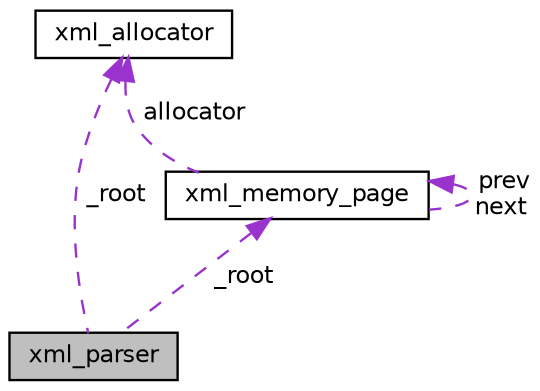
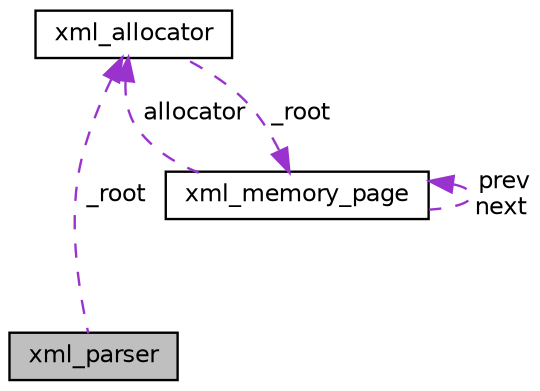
edge "xml_parser" -> "xml_memory_page": now "xml_allocator" -> "xml_memory_page"
